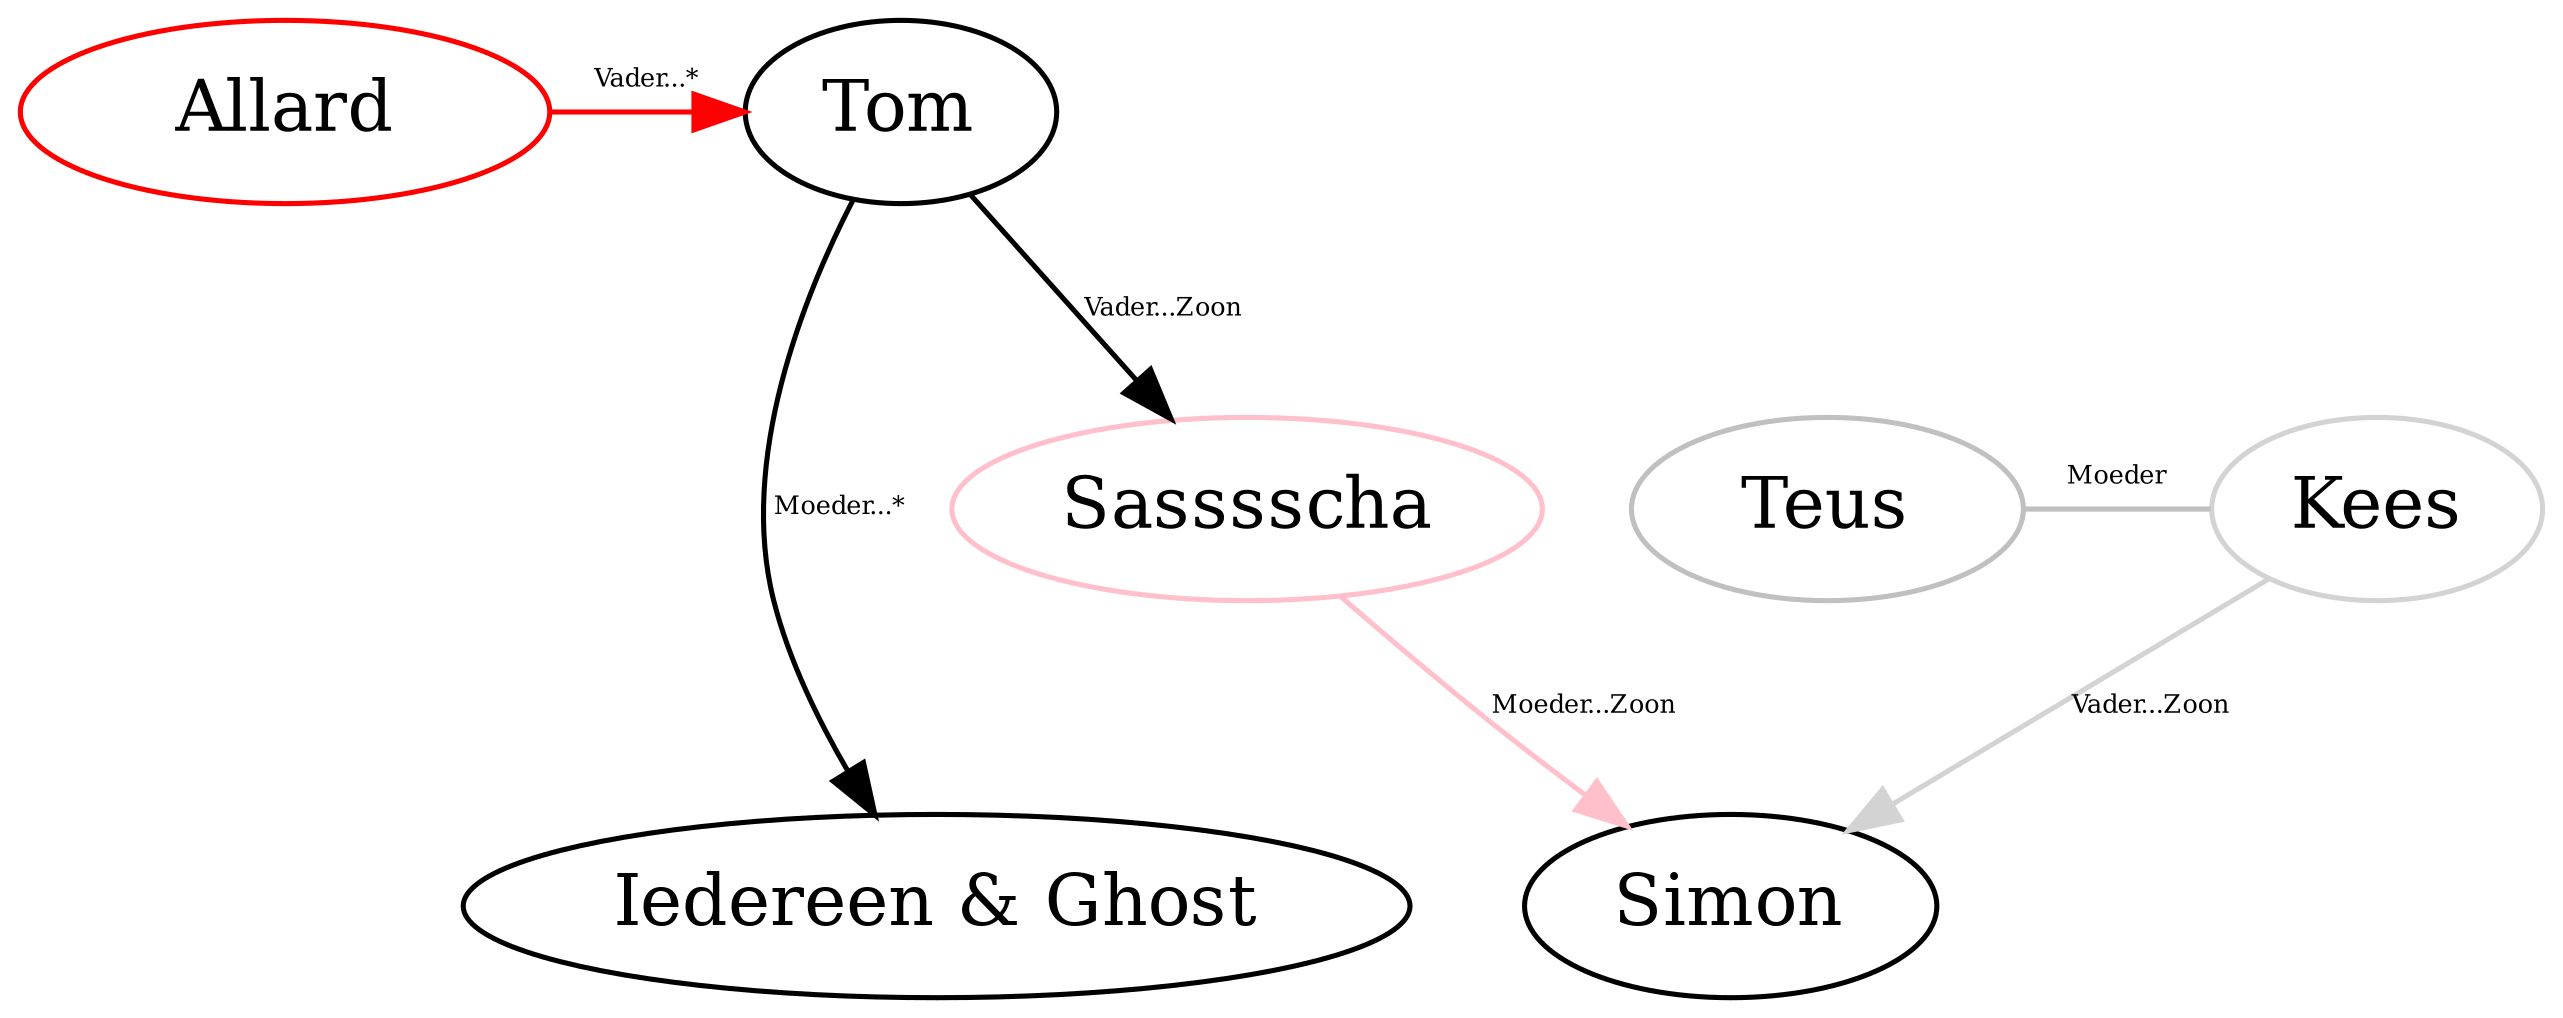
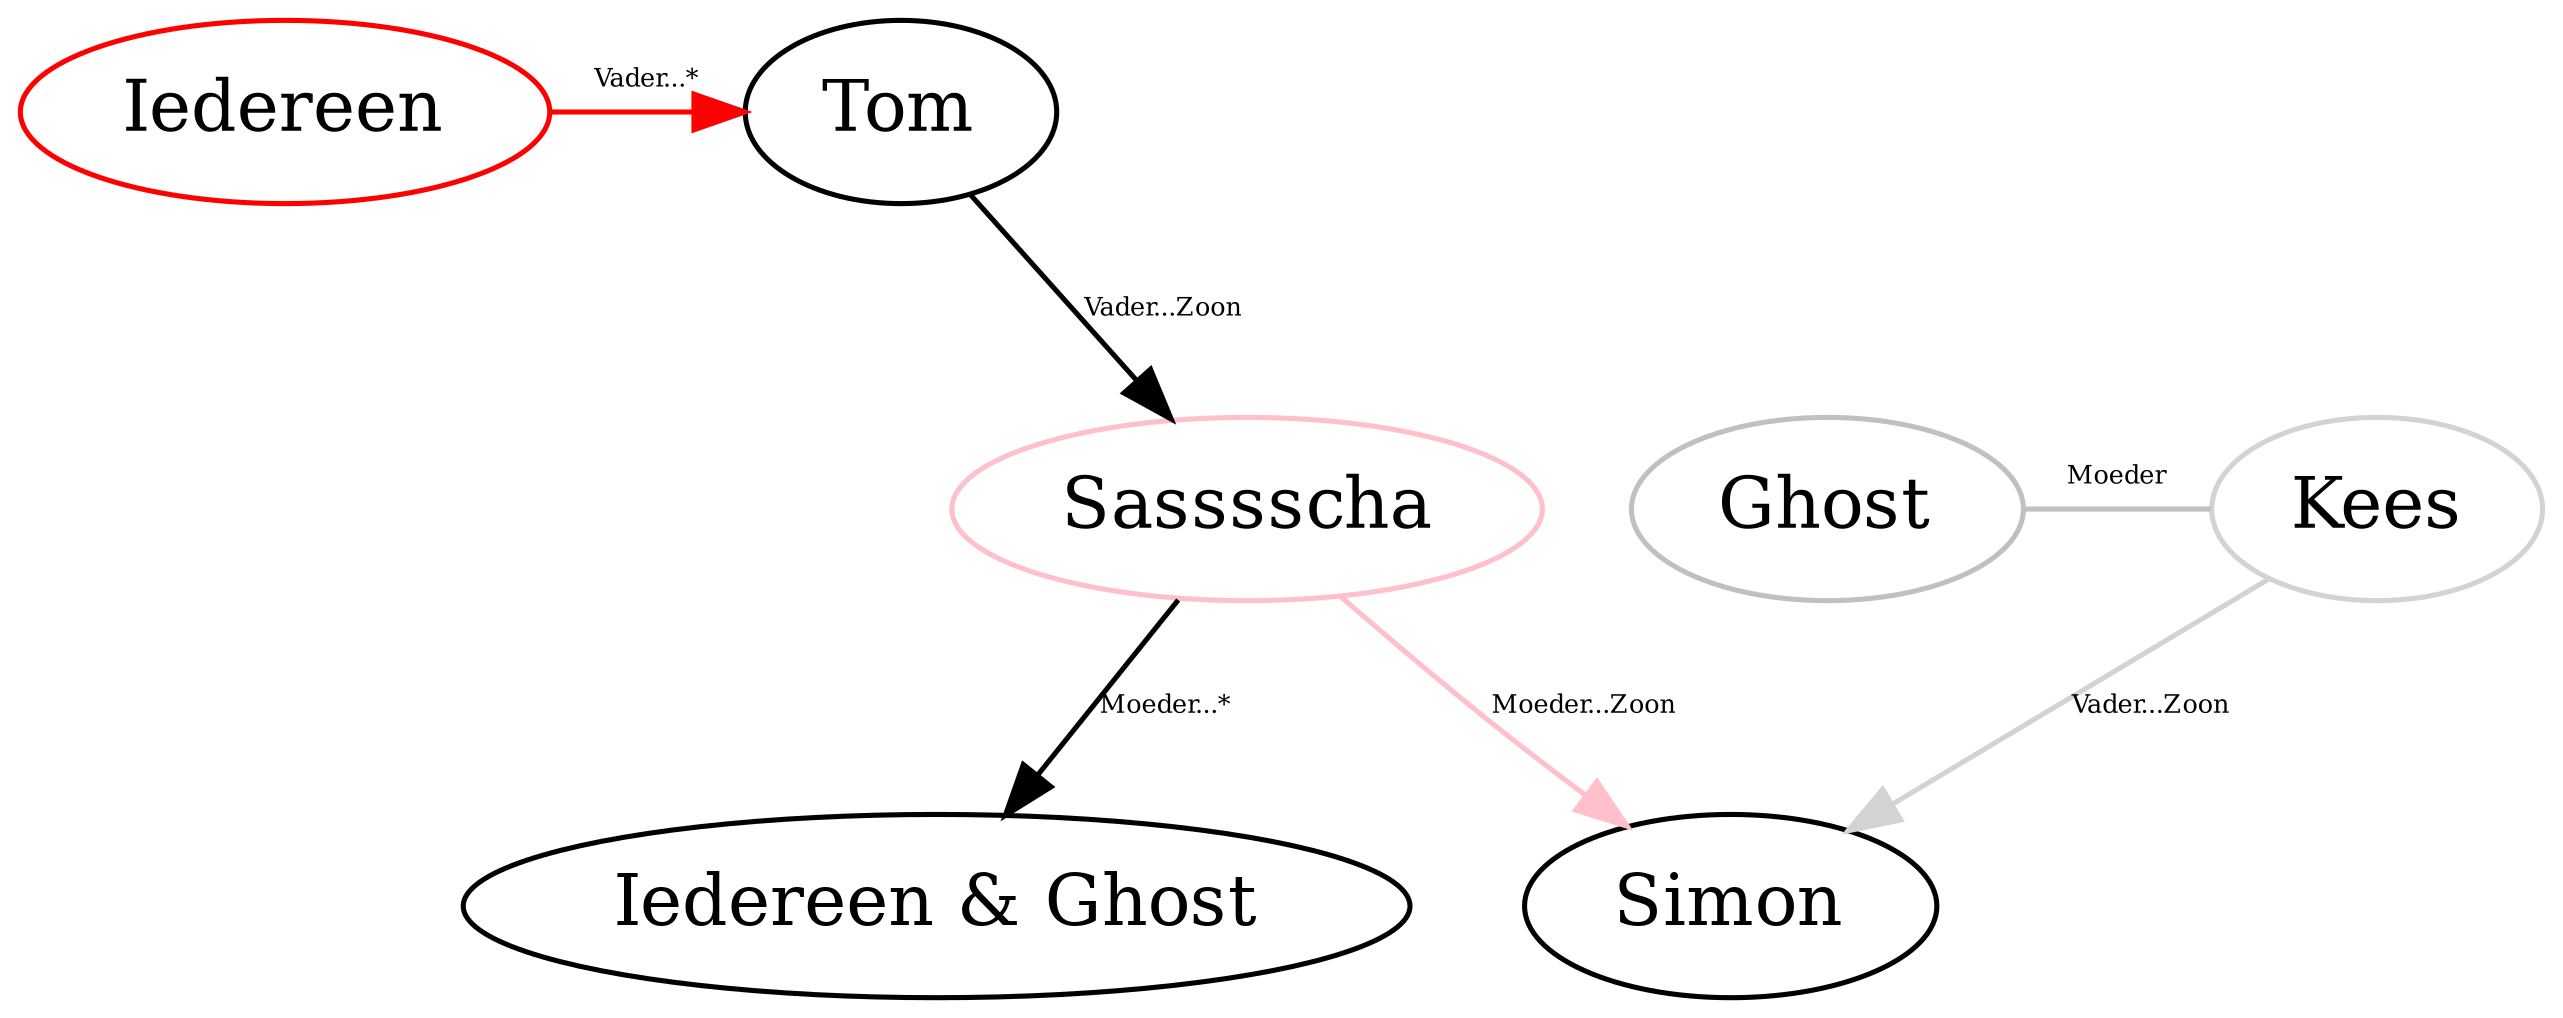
node "Allard": label "Allard" -> "Iedereen"
edge "Tom" -> "Iedereen & Ghost": now "Sasssscha" -> "Iedereen & Ghost"
node "Teus": label "Teus" -> "Ghost"
